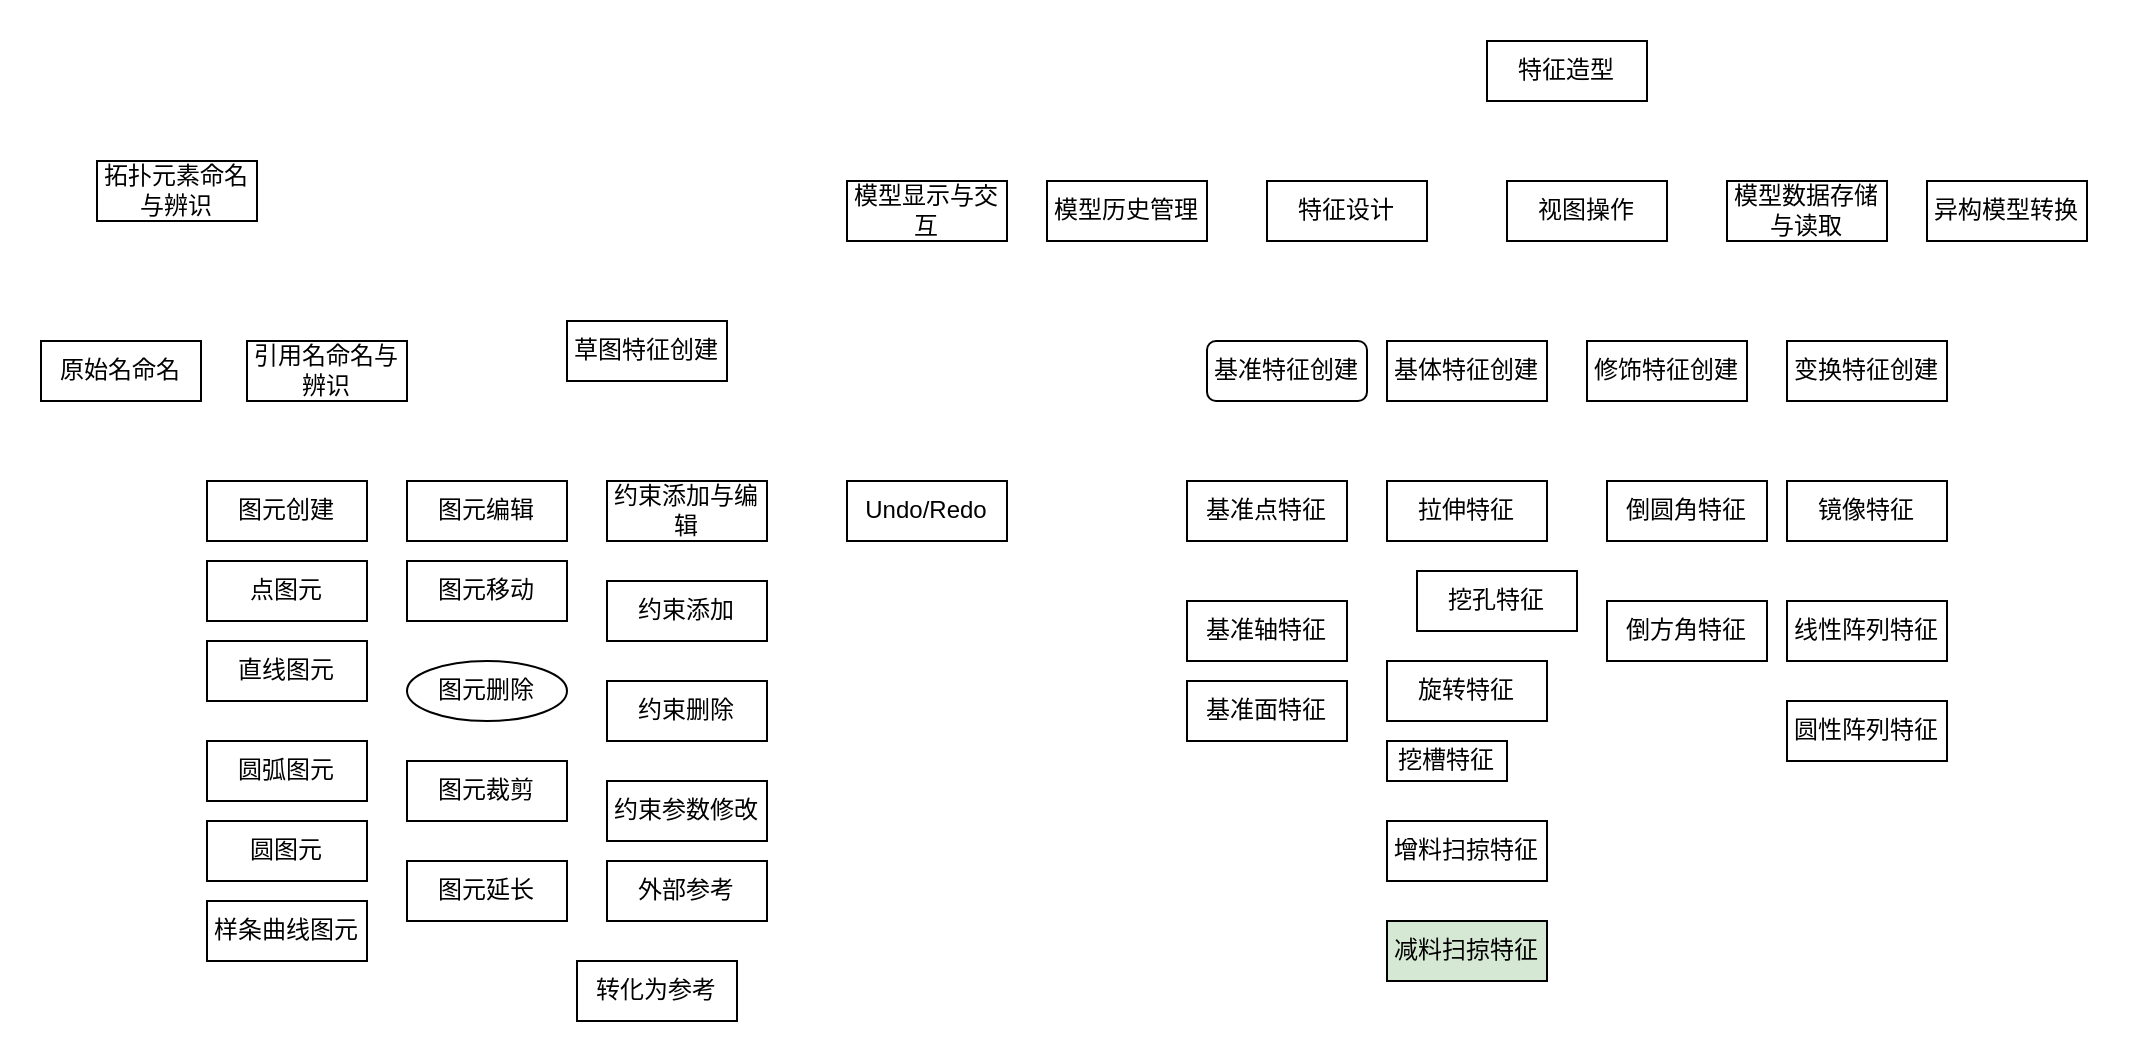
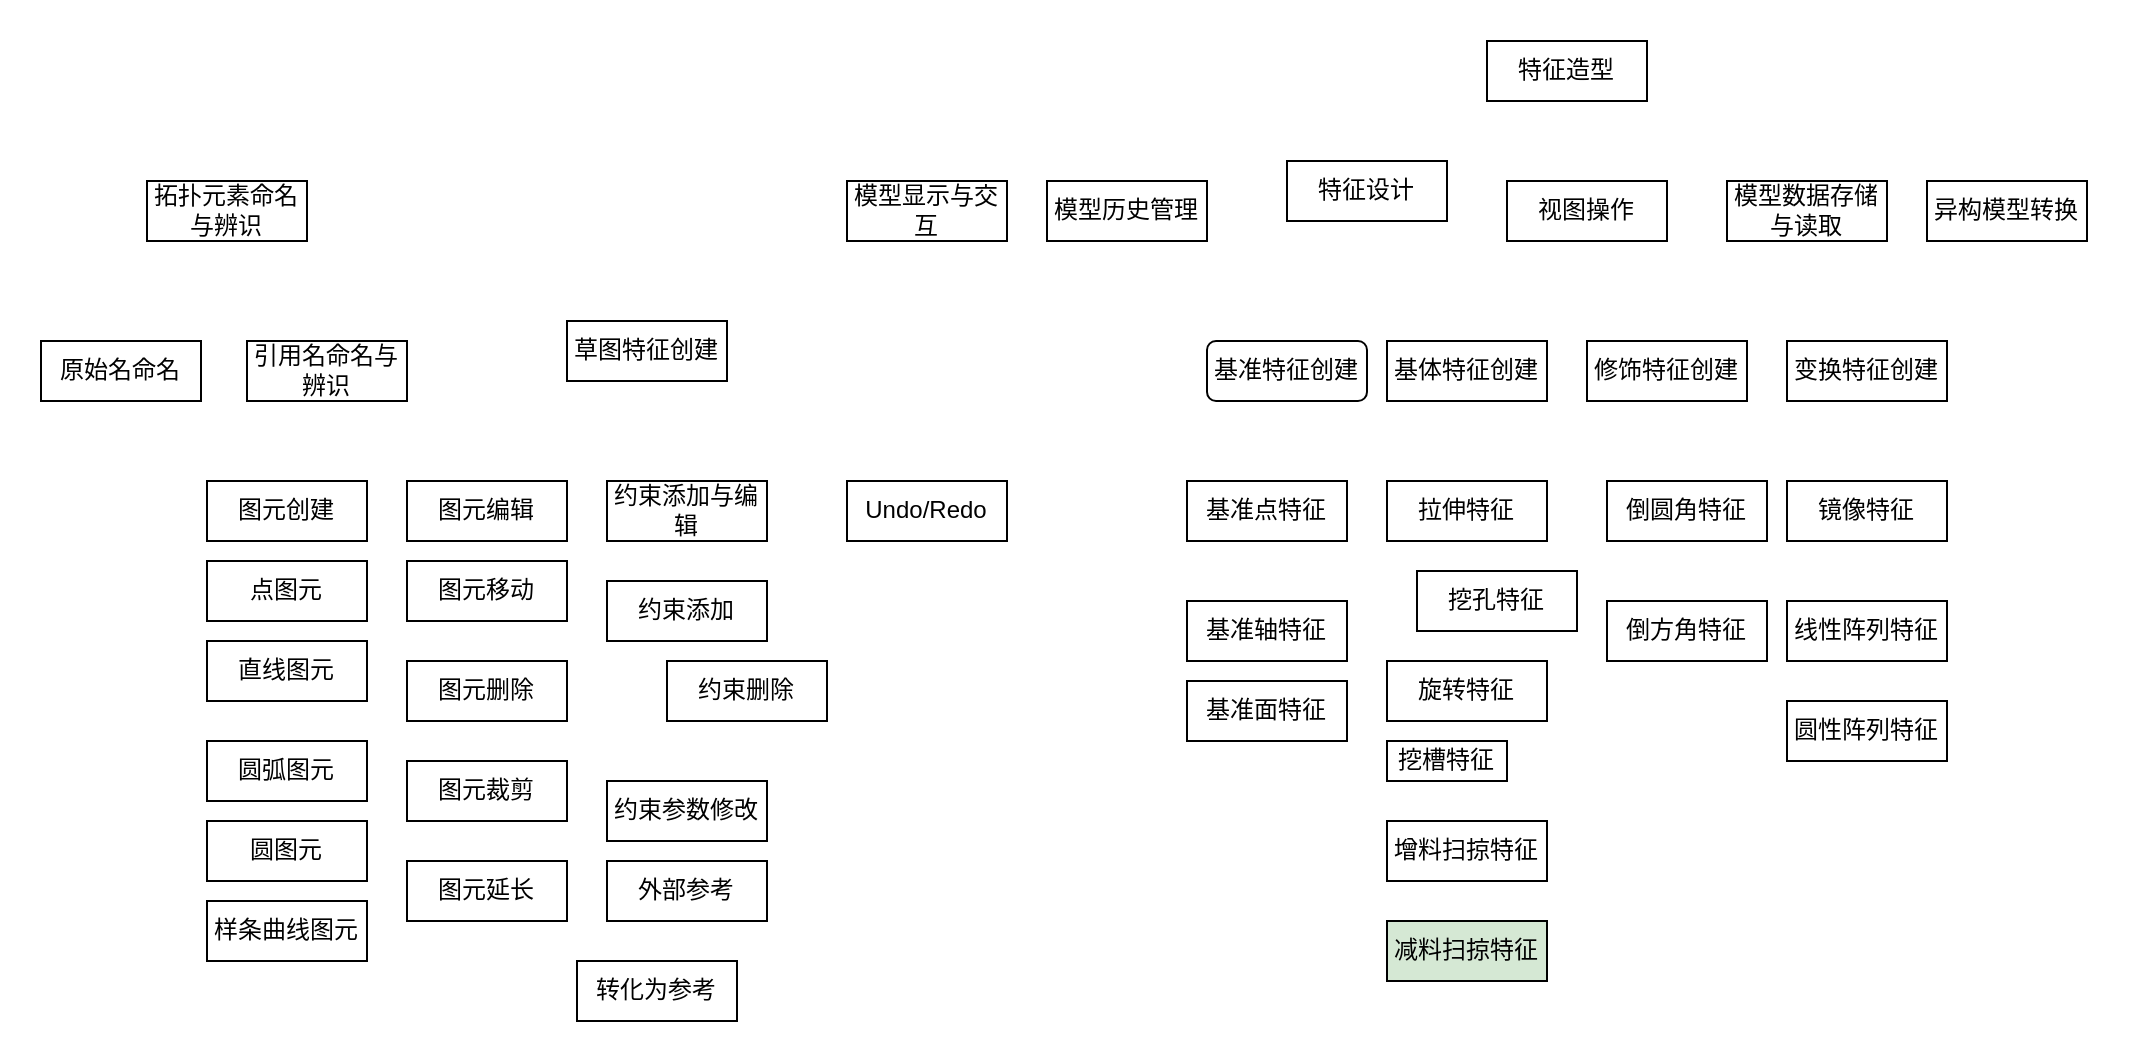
node "拓扑元素命名与辨识": moved (177, 191) -> (227, 211)
node "特征设计": moved (1347, 211) -> (1367, 191)
node "图元删除": shape ellipse -> rectangle
node "约束删除": moved (687, 711) -> (747, 691)
